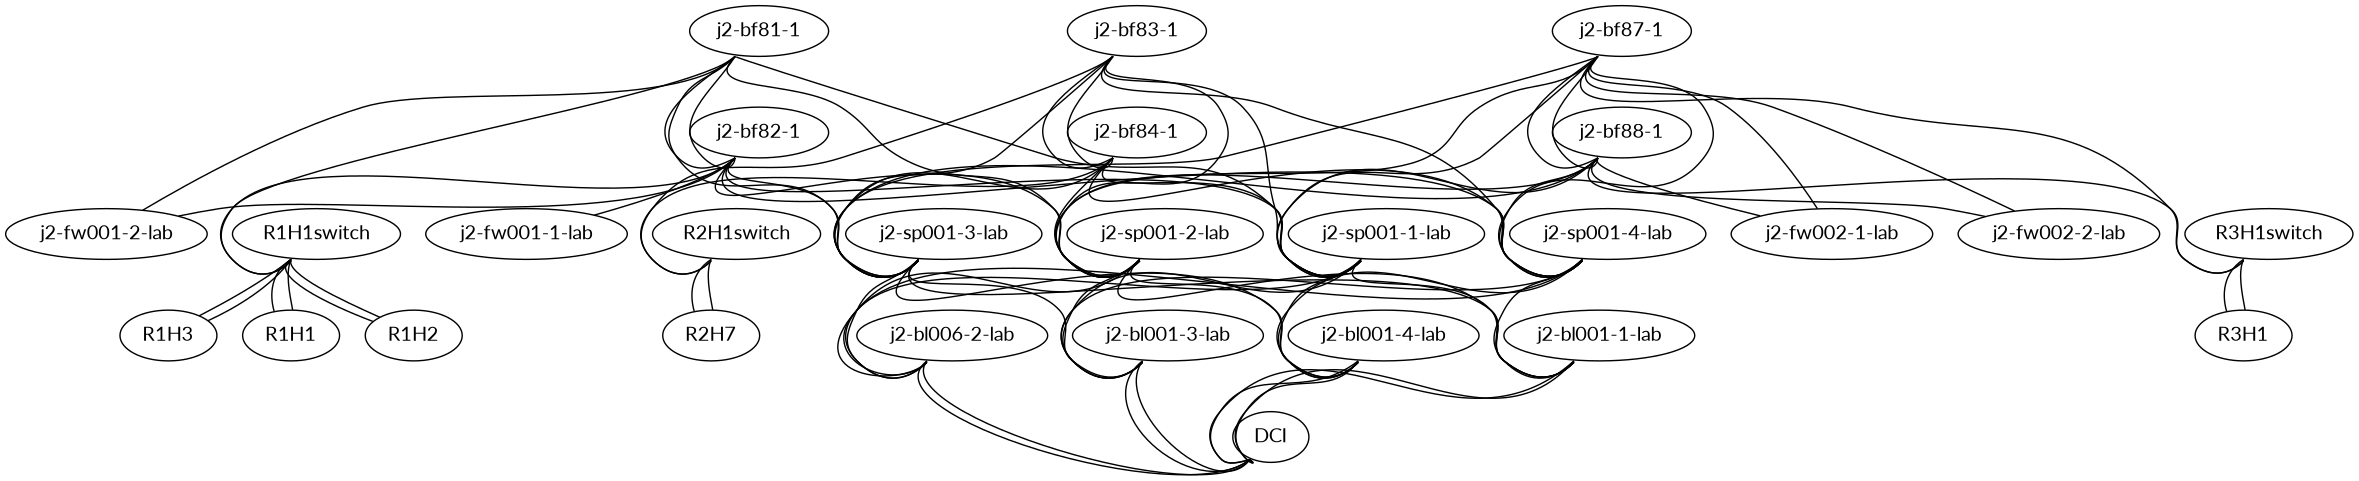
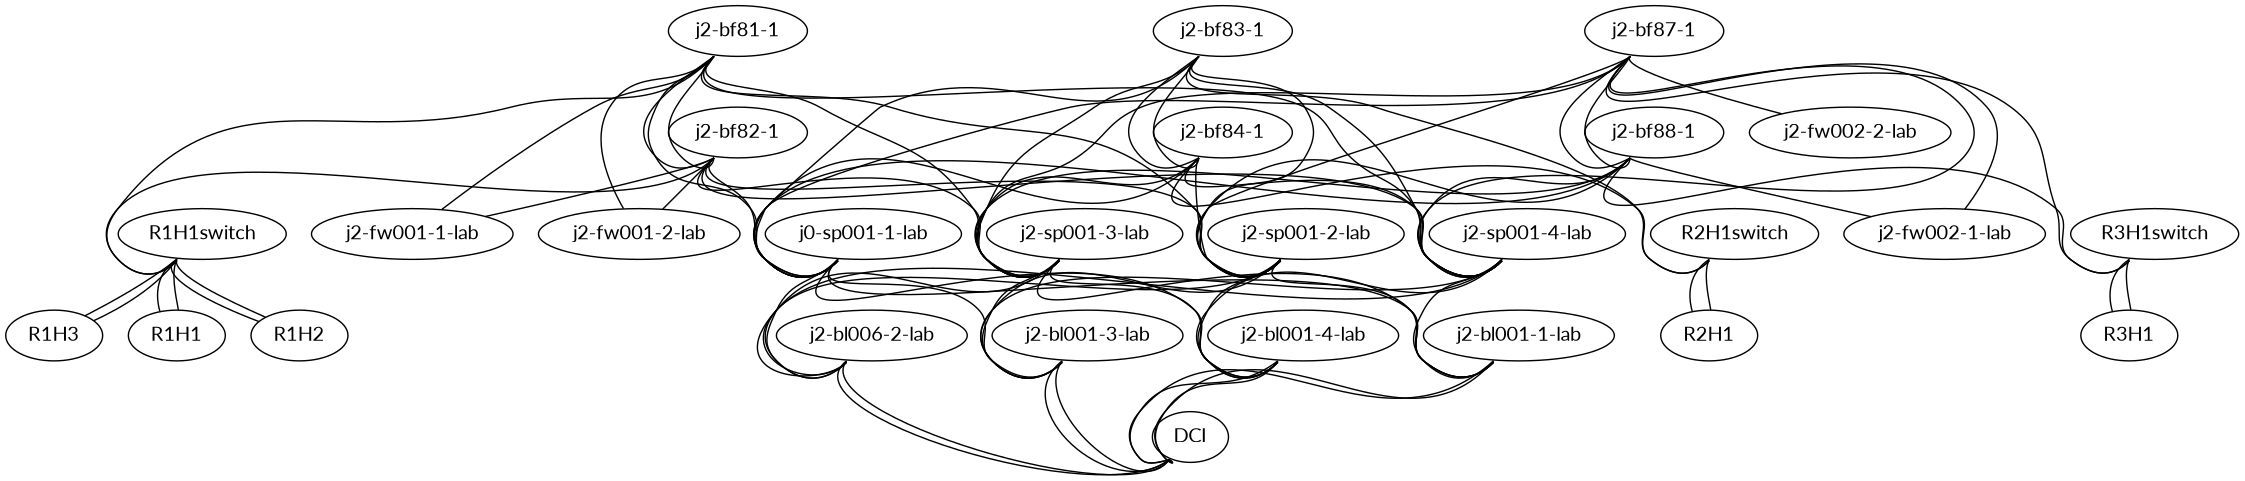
edge "j2-bf81-1" -- "j2-sp001-4-lab": added
edge "j2-bf81-1" -- "j2-fw001-1-lab": added
edge "j2-bf88-1" -- "j2-fw002-2-lab": removed
node "j2-sp001-1-lab": label "j2-sp001-1-lab" -> "j0-sp001-1-lab"
node "R2H7": label "R2H7" -> "R2H1"
